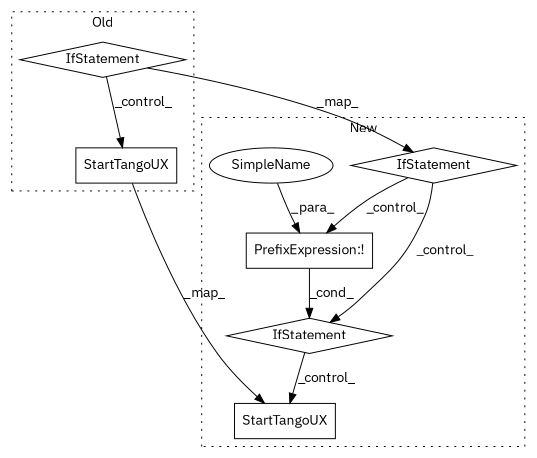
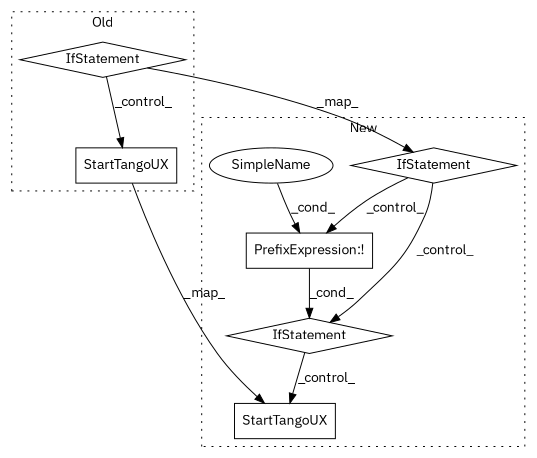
edge "SimpleName" -> "PrefixExpression:!": label "_para_" -> "_cond_"
